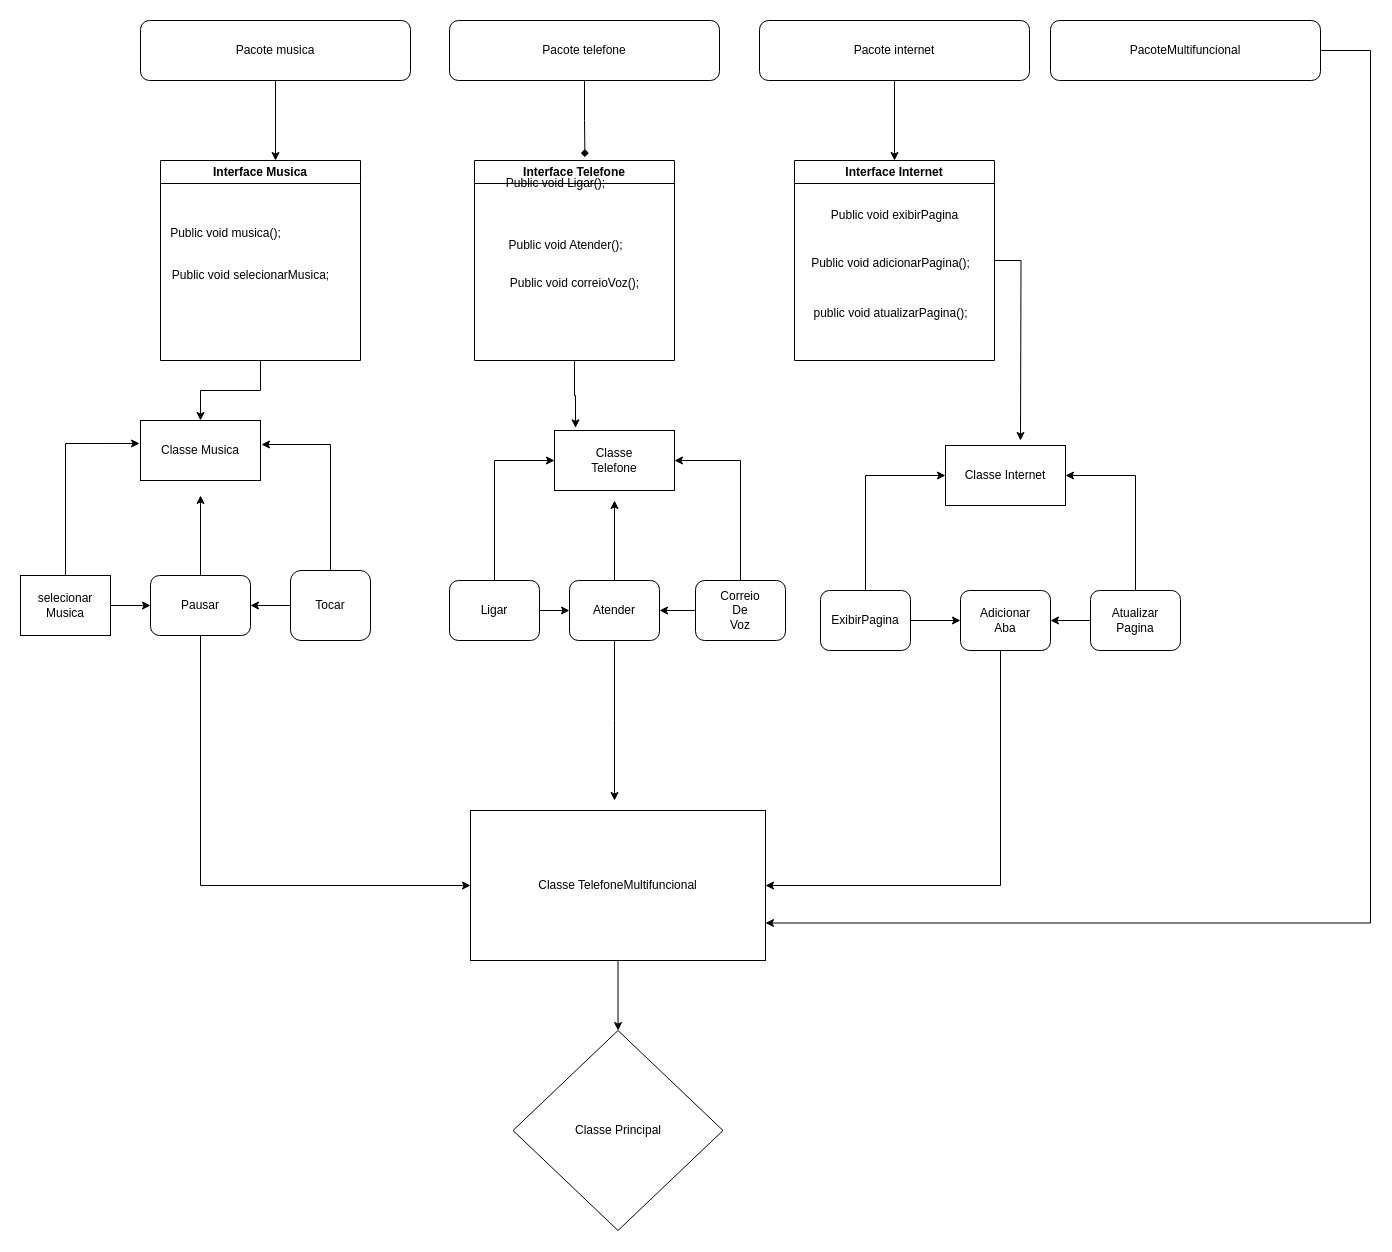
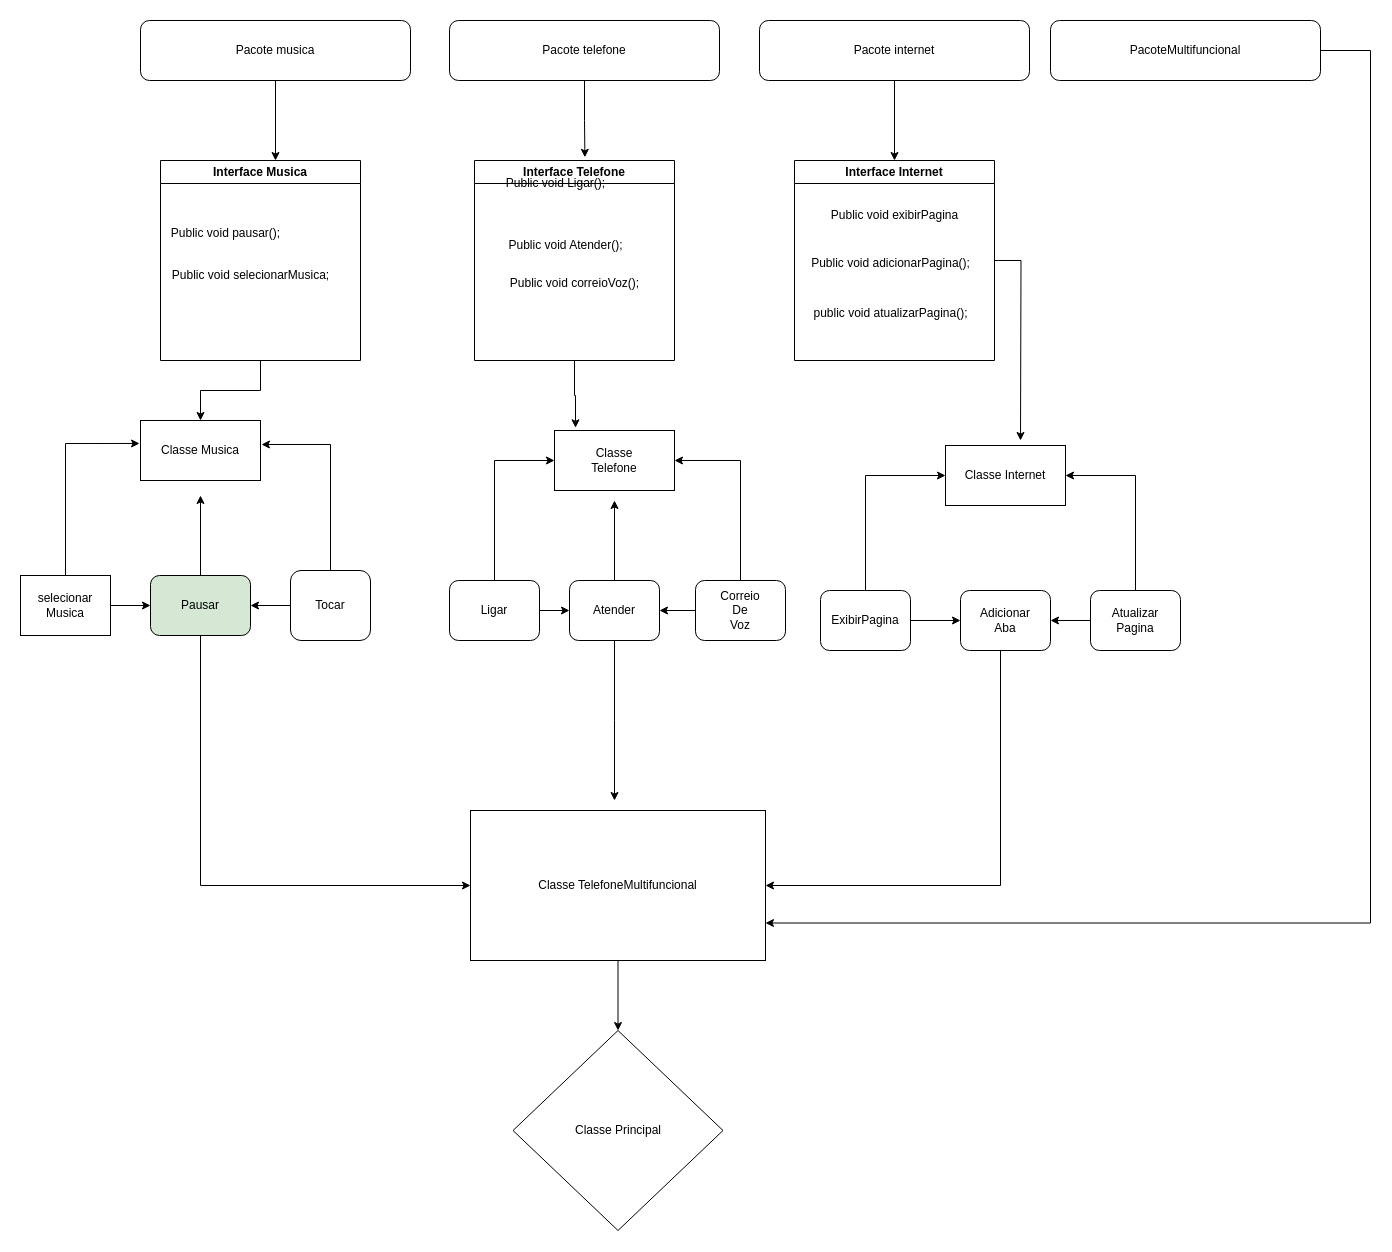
edge "Pacote telefone" -> "Interface Telefone": arrowhead diamond -> classic
node "Public void musica();": label "Public void musica();" -> "Public void pausar();"
node "Pausar": fillcolor #ffffff -> #d5e8d4
